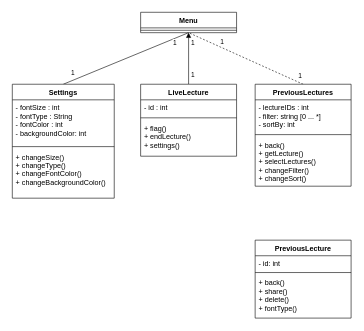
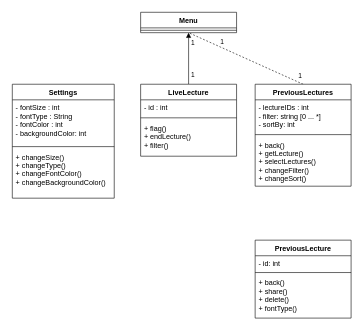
edge "Menu" -- "Settings": removed, labels "1", "1"
node "+ flag() + endLecture() + settings()": label "+ flag() + endLecture() + settings()" -> "+ flag() + endLecture() + filter()"
